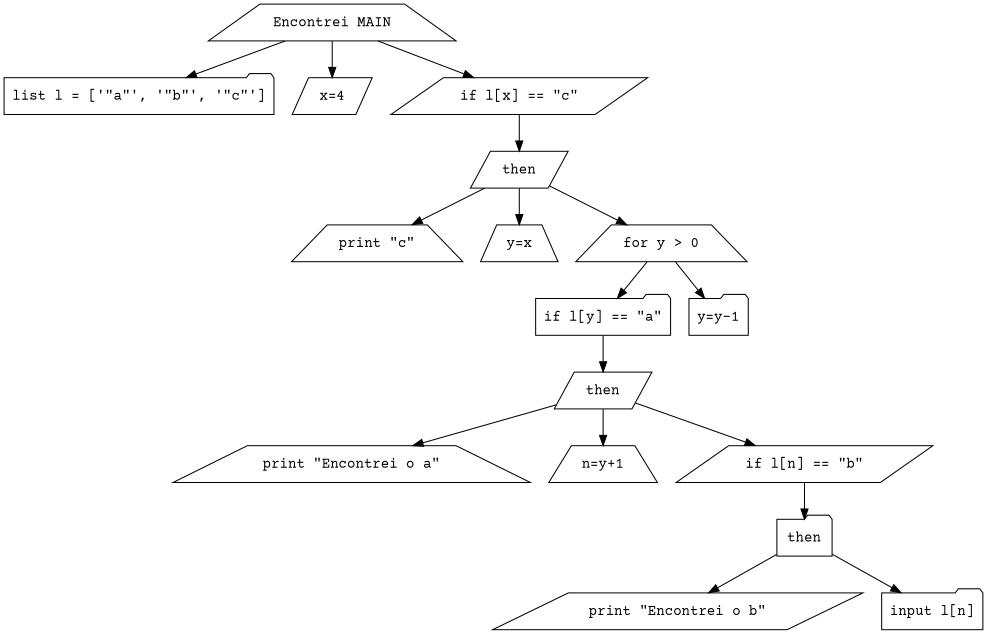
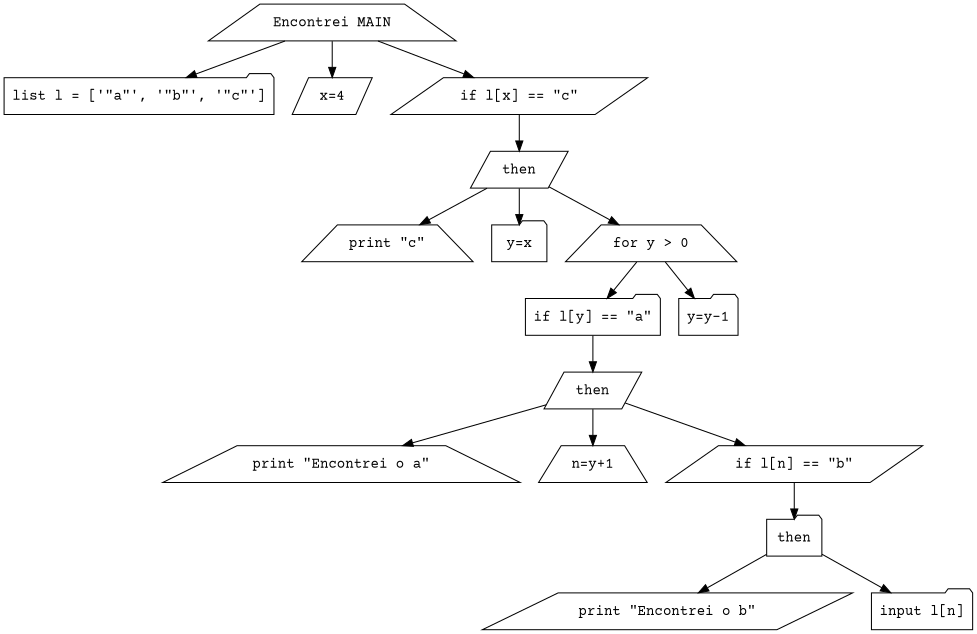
node "y=x": shape trapezium -> folder
